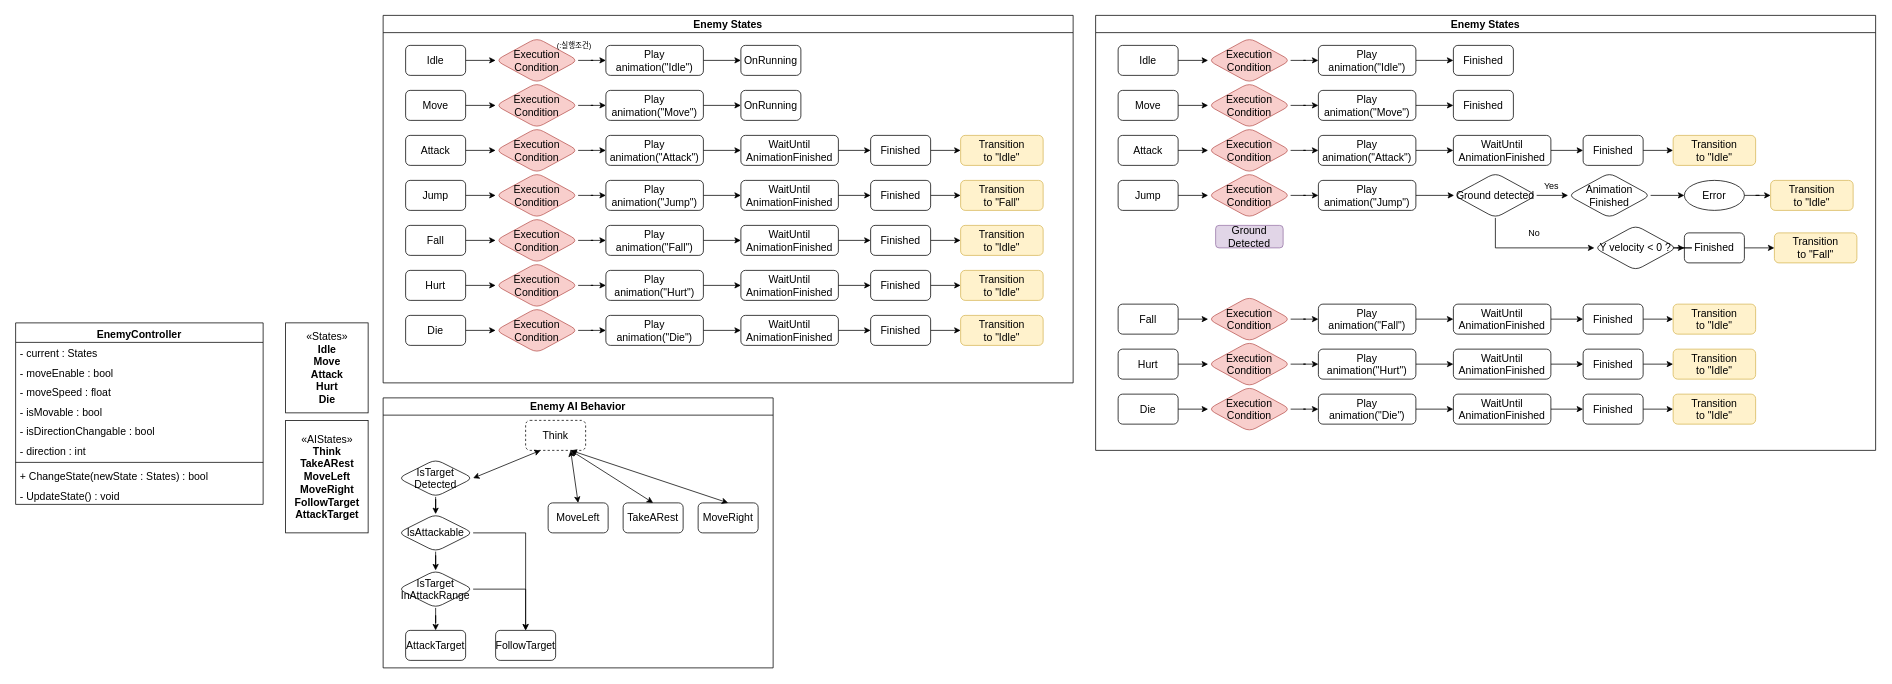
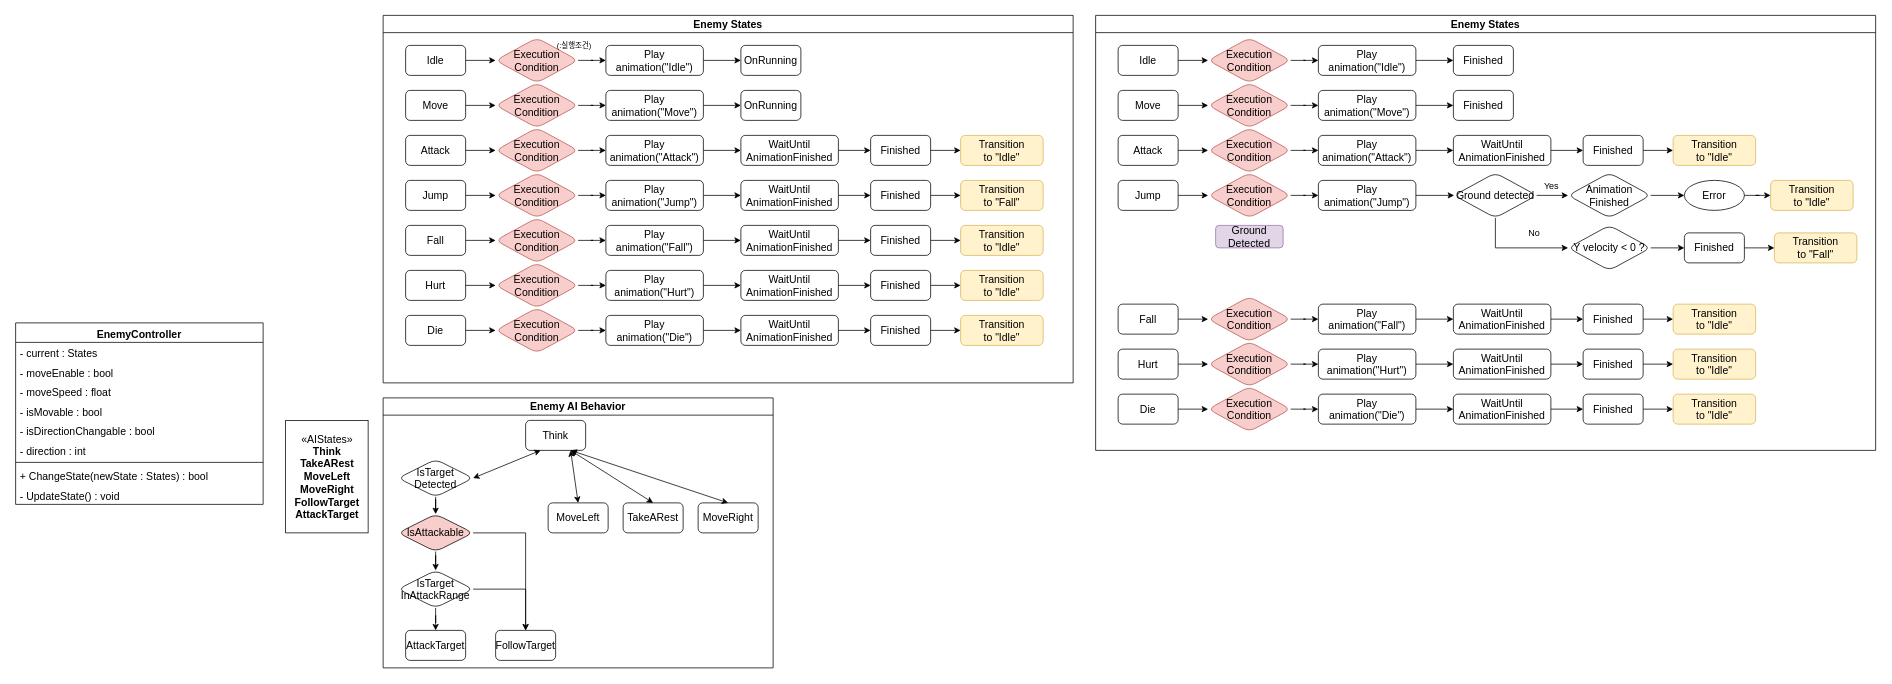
node "Y velocity < 0 ?": moved (1635, 248) -> (1609, 248)
node "«States» Idle Move Attack Hurt Die": removed
node "Think": style dashed -> solid
node "IsAttackable": fillcolor #ffffff -> #f8cecc
